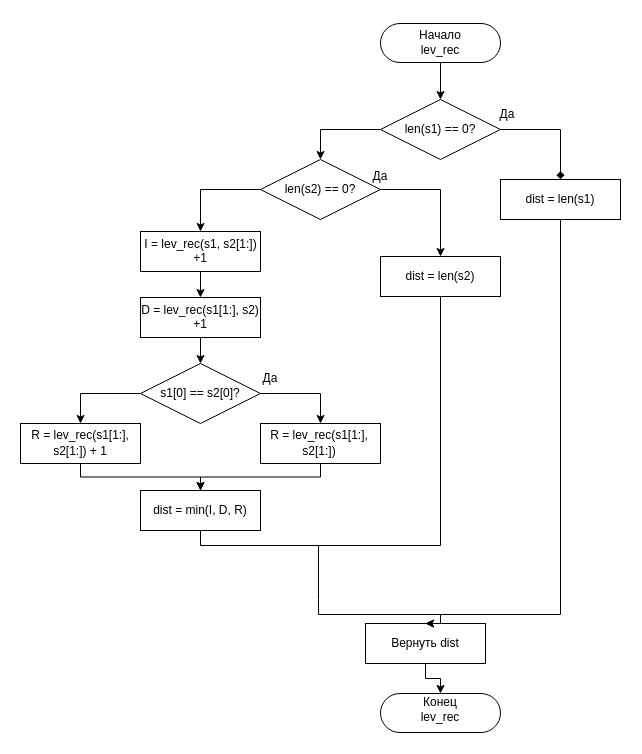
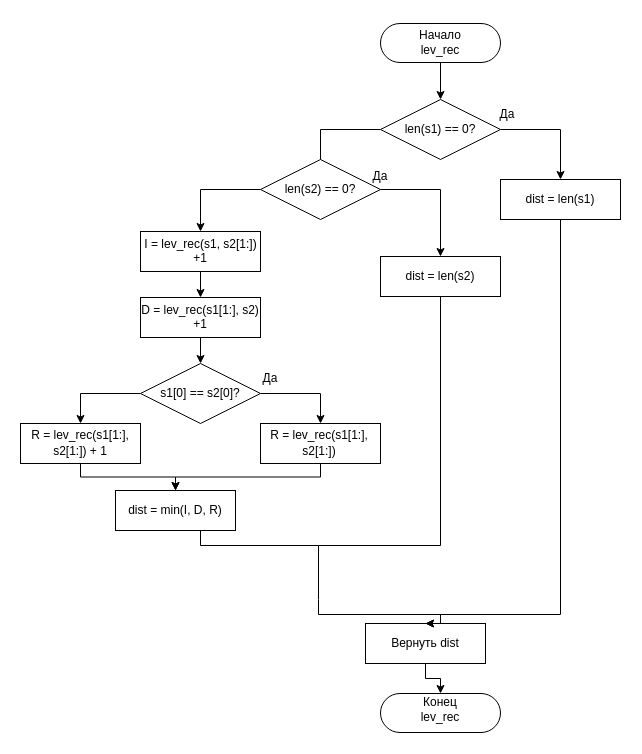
edge "len(s1) == 0?" -> "len(s2) == 0?": arrowhead classic -> none
edge "len(s1) == 0?" -> "dist = len(s1)": arrowhead diamond -> classic
node "dist = min(I, D, R)": moved (201, 511) -> (176, 511)
